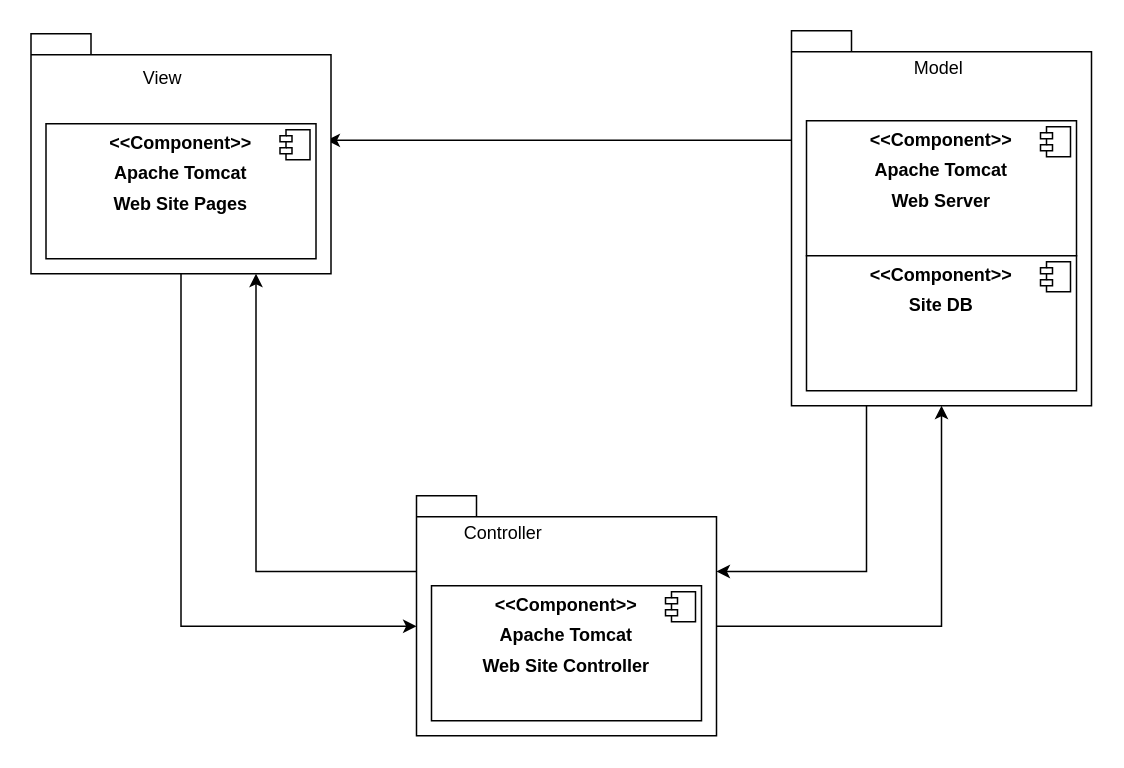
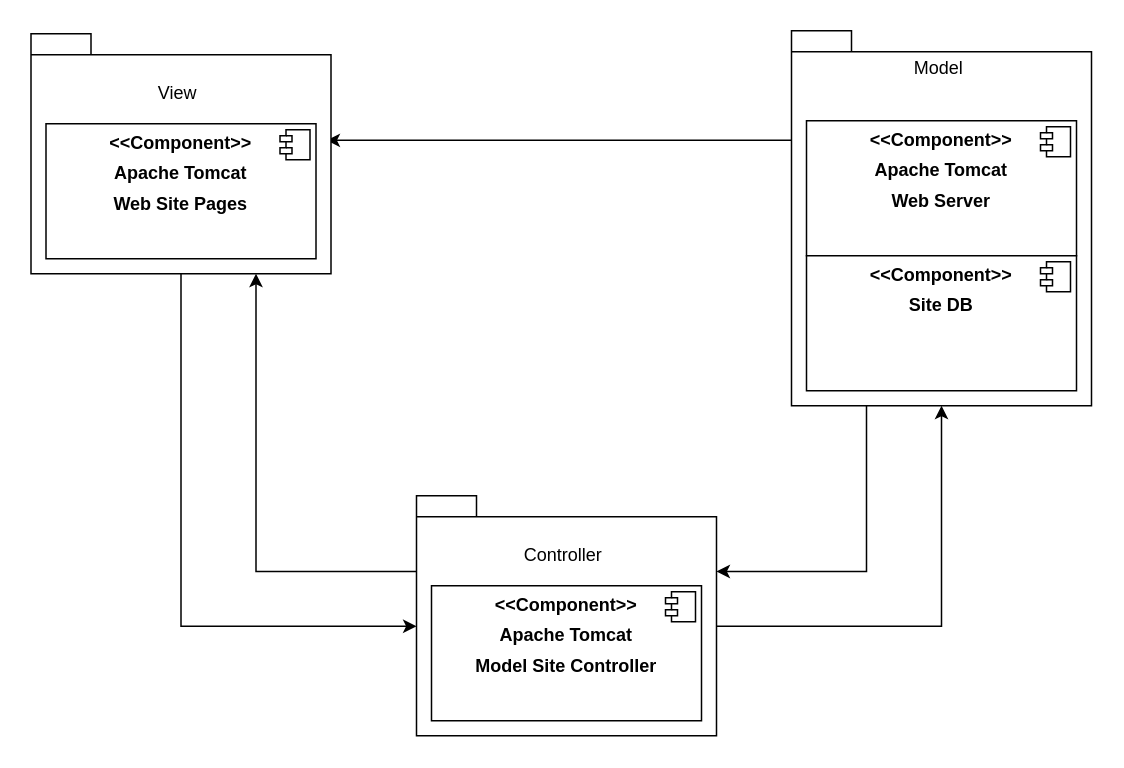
node "View": moved (170, 79) -> (185, 94)
node "Controller": moved (514, 533) -> (574, 556)
node "<<Component>> Apache Tomcat Web Site Controller": label "<<Component>> Apache Tomcat Web Site Controller" -> "<<Component>> Apache Tomcat Model Site Controller"
